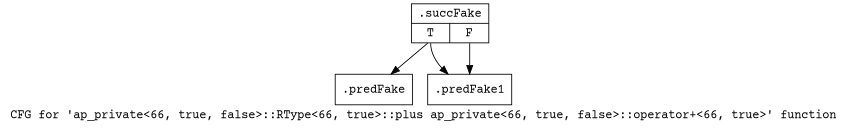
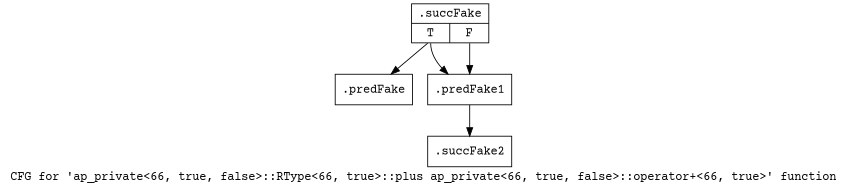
node ".succFake2": added
